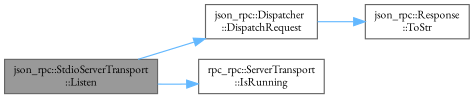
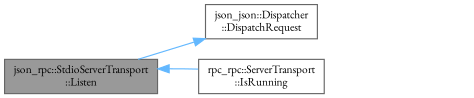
node "json_rpc::Dispatcher ::DispatchRequest": label "json_rpc::Dispatcher ::DispatchRequest" -> "json_json::Dispatcher ::DispatchRequest"
node "json_rpc::Response ::ToStr": removed
edge "json_rpc::StdioServerTransport ::Listen" -> "rpc_rpc::ServerTransport ::IsRunning": reversed
